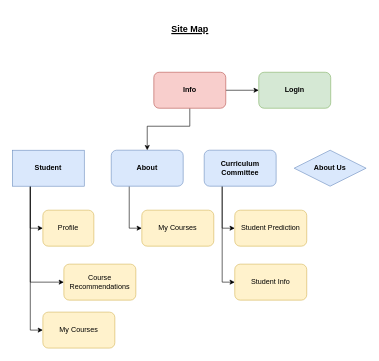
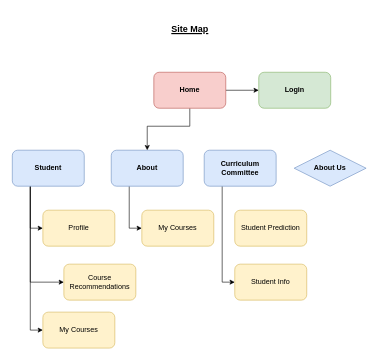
node "Info": label "Info" -> "Home"
node "Student": shape rectangle -> rounded rectangle
node "Profile": size 51x36 -> 72x36
edge "Curriculum Committee" -> "Student Prediction": removed
